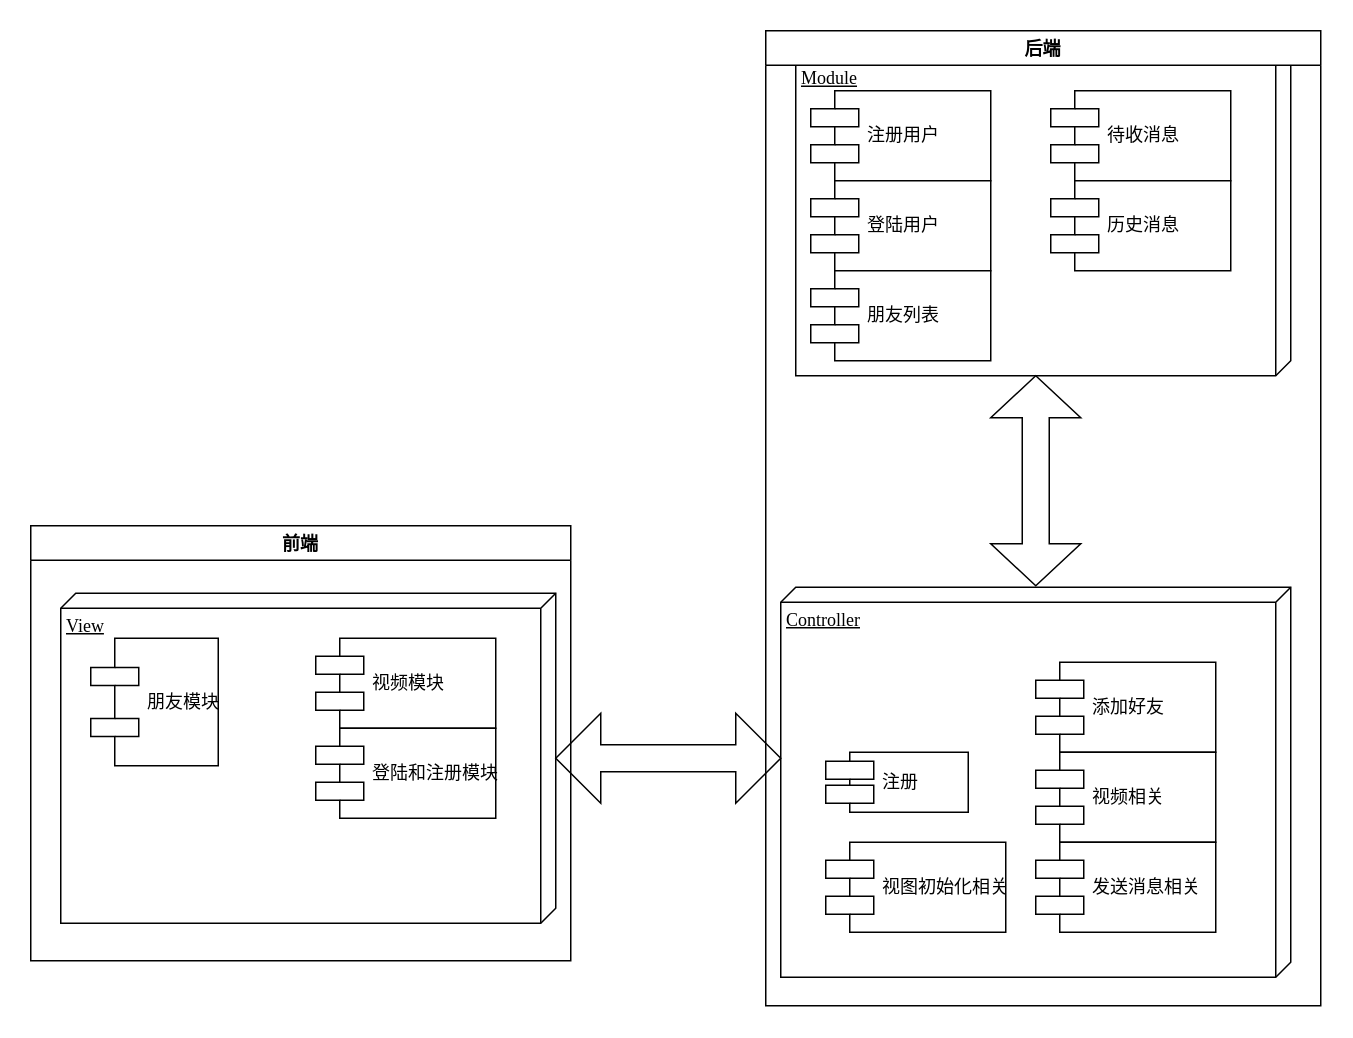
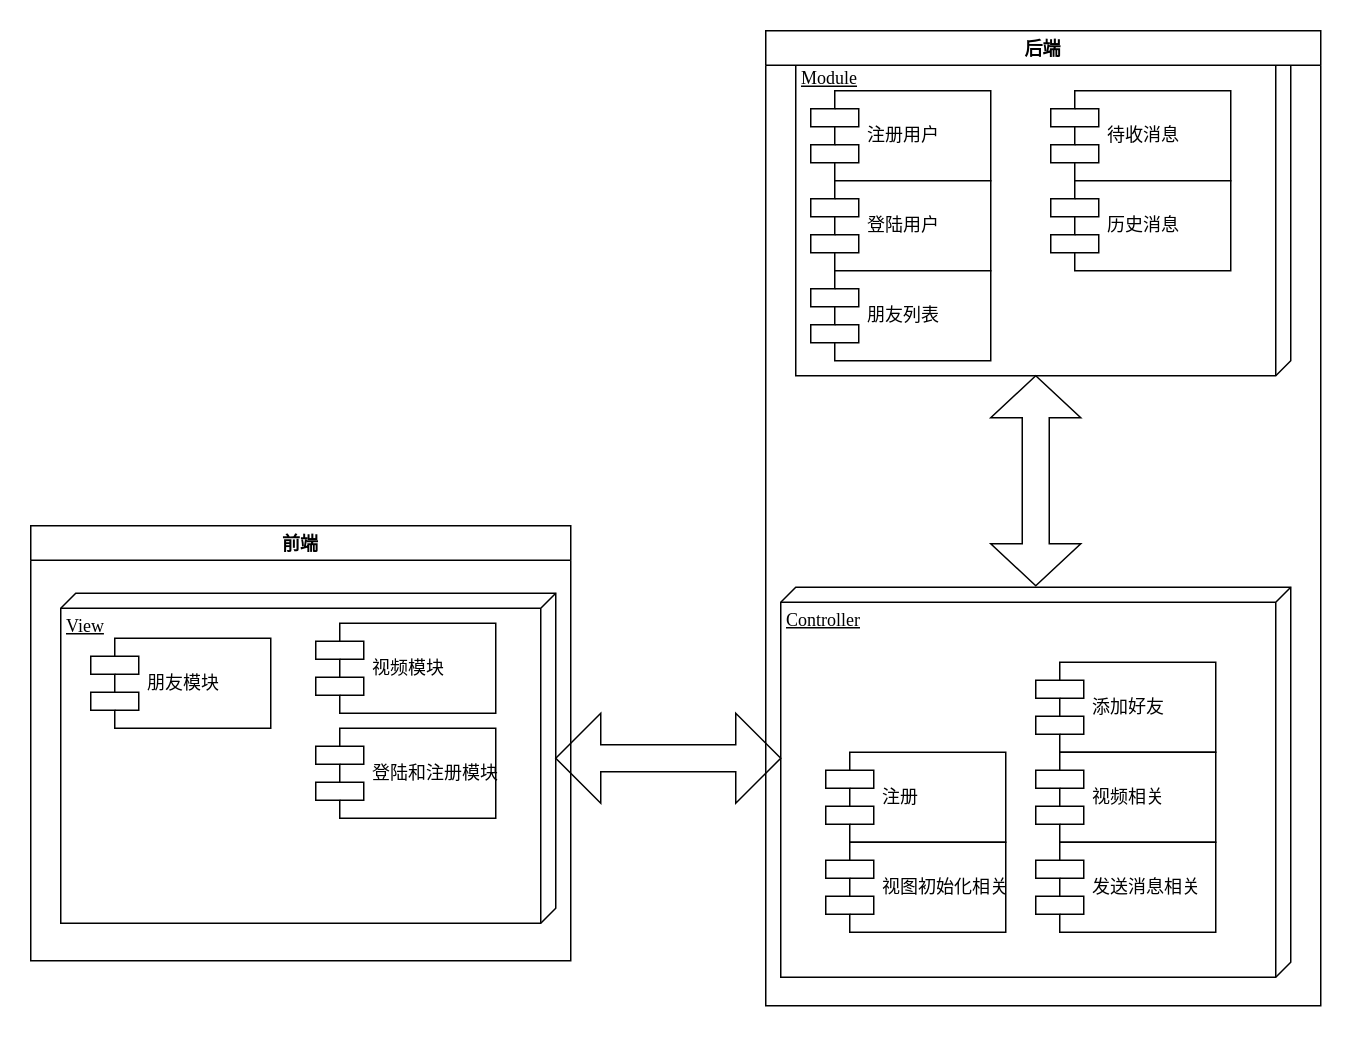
node "视频模块": moved (406, 683) -> (406, 668)
node "朋友模块": size 128x128 -> 180x90
node "注册": size 143x60 -> 180x90
